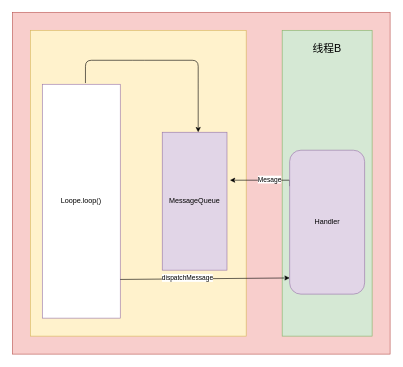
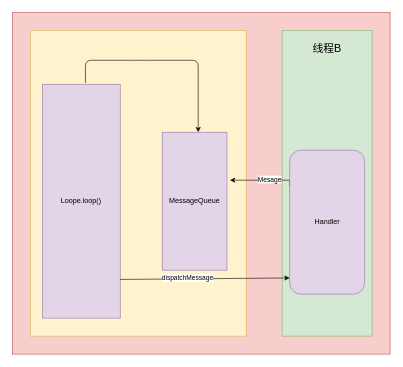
node "Loope.loop()": fillcolor #ffffff -> #e1d5e7
